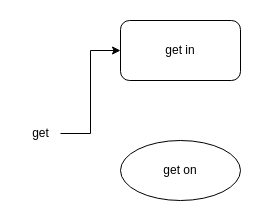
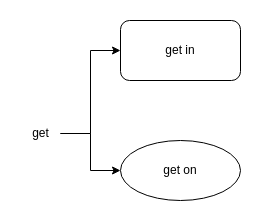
edge "get" -> "get on": added
